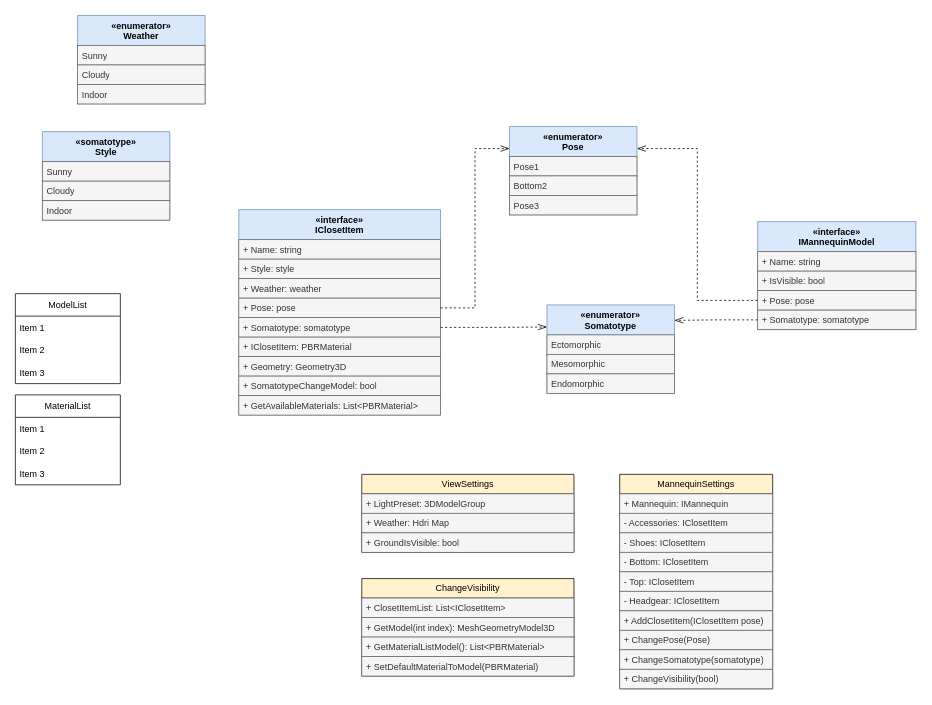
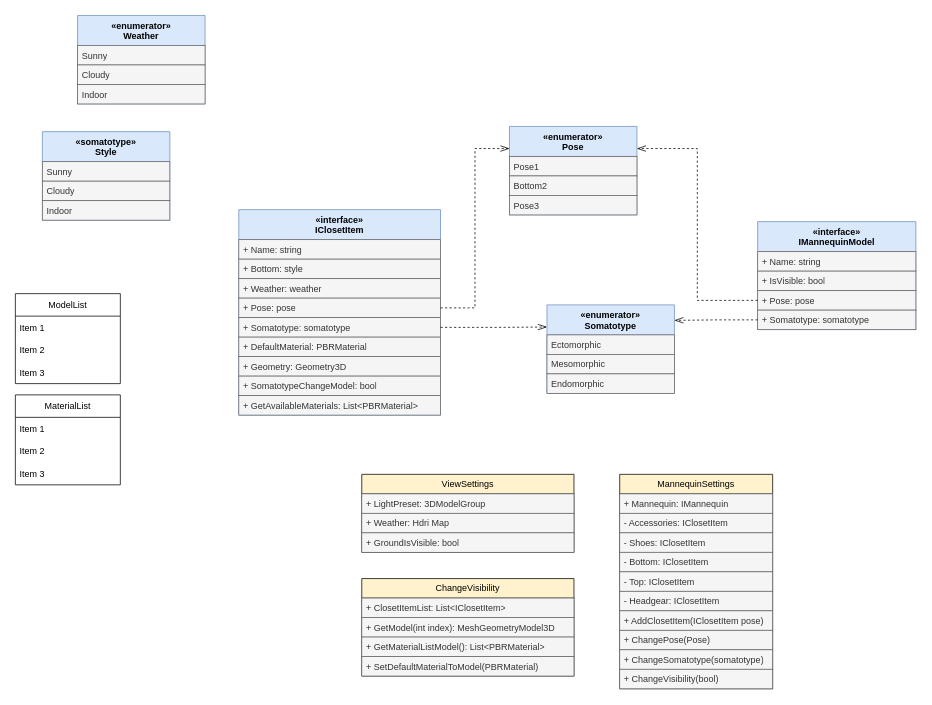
node "+ Style: style": label "+ Style: style" -> "+ Bottom: style"
node "+ IClosetItem: PBRMaterial": label "+ IClosetItem: PBRMaterial" -> "+ DefaultMaterial: PBRMaterial"
